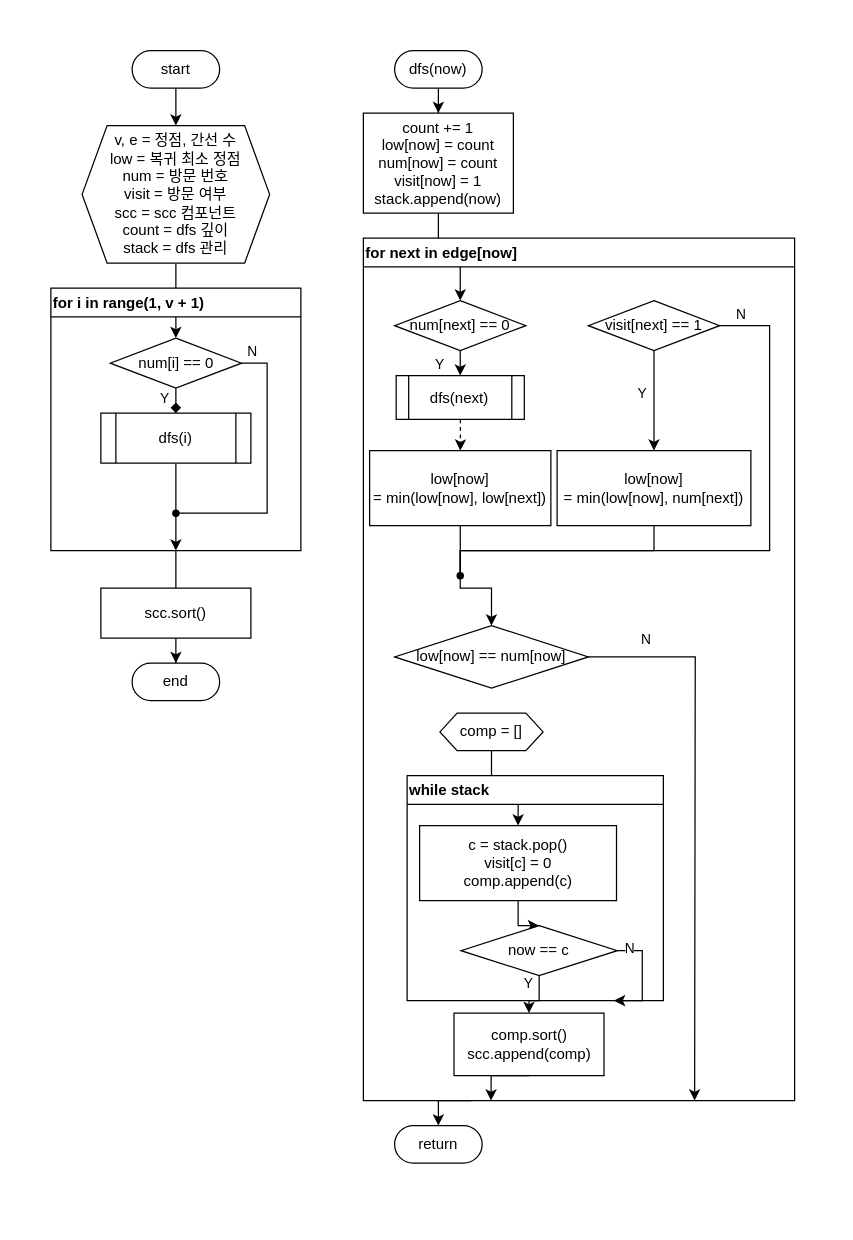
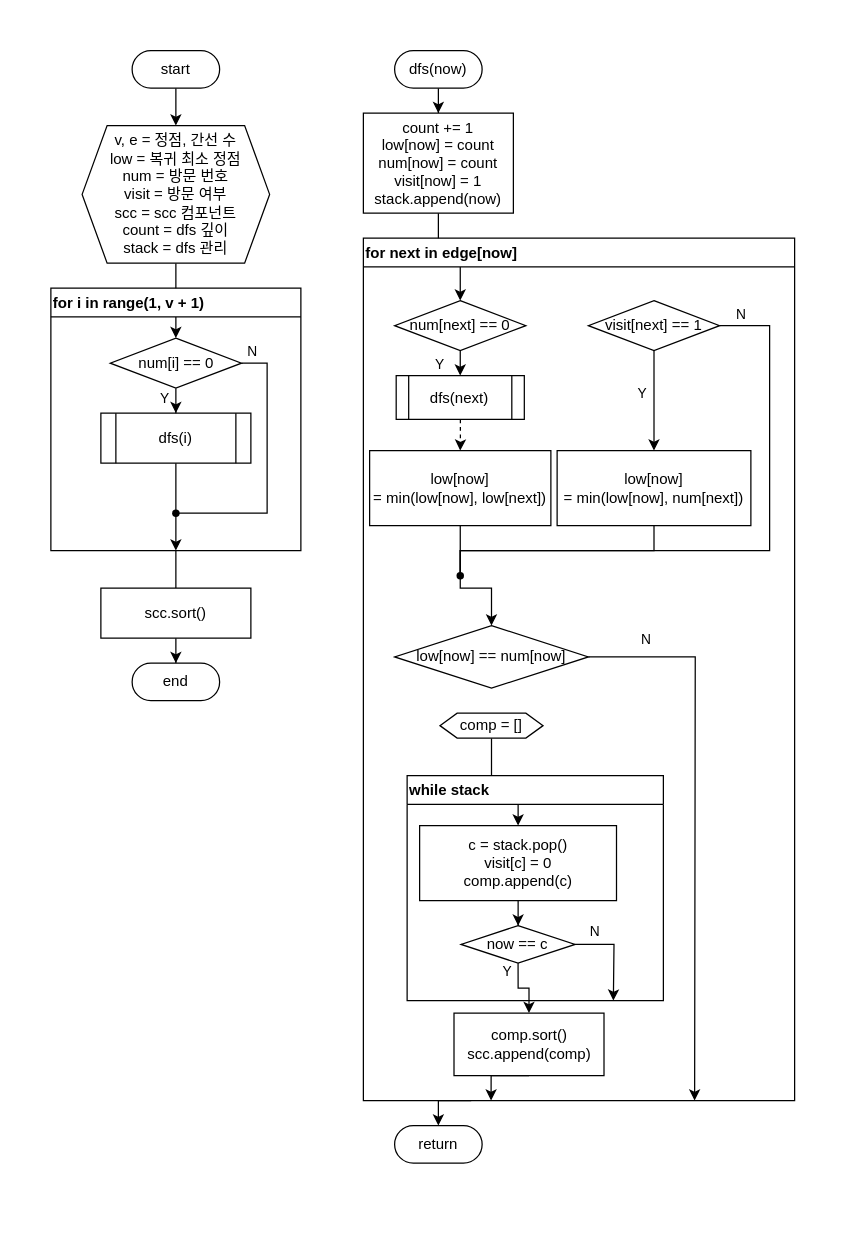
edge "num[i] == 0" -> "dfs(i)": arrowhead diamond -> classic
node "comp = []": size 103x38 -> 103x25
node "now == c": size 156x50 -> 114x38
